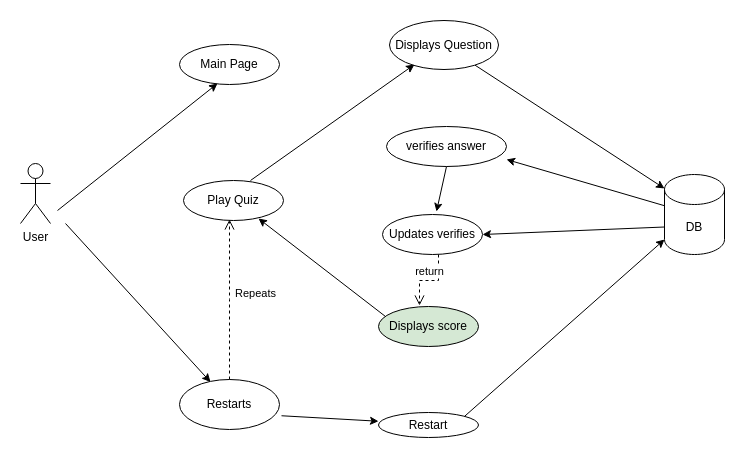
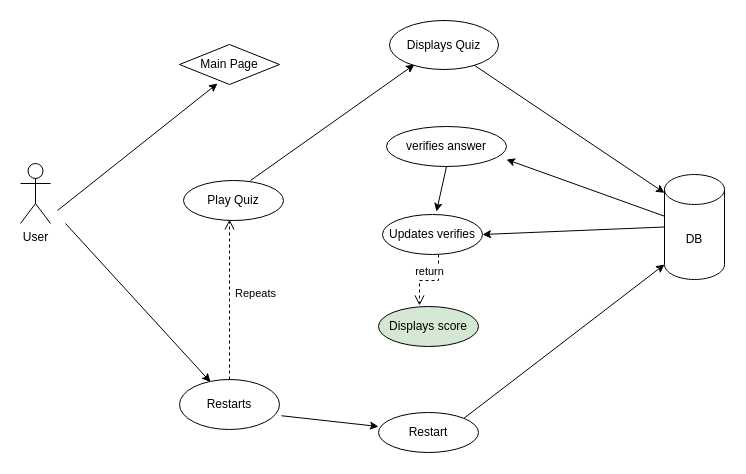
node "Displays Question": label "Displays Question" -> "Displays Quiz"
node "Main Page": shape ellipse -> diamond
node "DB": size 60x80 -> 60x105
edge "Displays score" -> "Play Quiz": removed
node "Restart": size 100x25 -> 100x40
